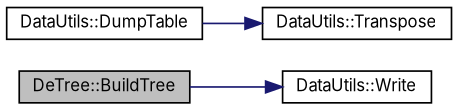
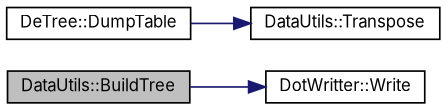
node "DataUtils::DumpTable": label "DataUtils::DumpTable" -> "DeTree::DumpTable"
node "DeTree::BuildTree": label "DeTree::BuildTree" -> "DataUtils::BuildTree"
node "DataUtils::Write": label "DataUtils::Write" -> "DotWritter::Write"
